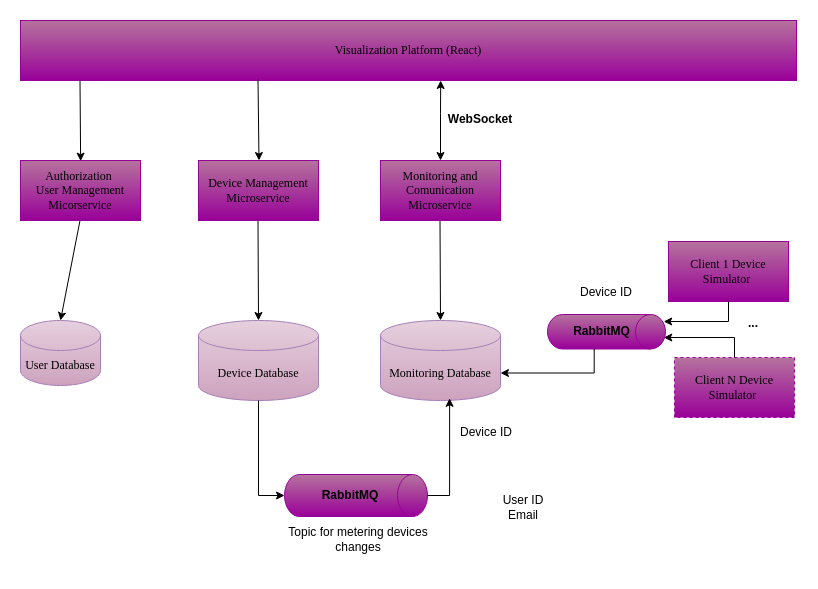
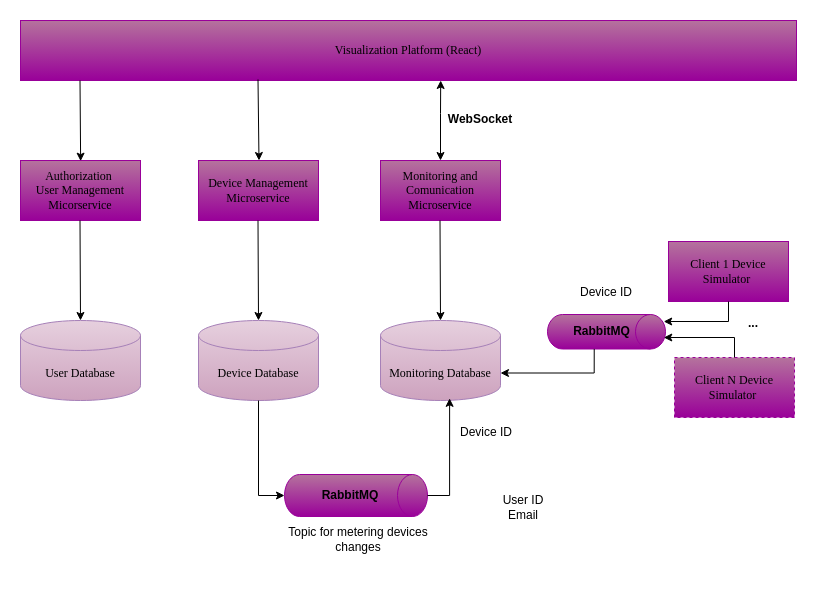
node "User Database": size 80x65 -> 120x80
